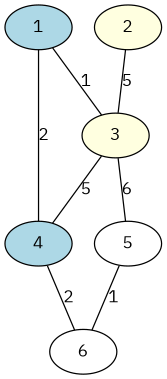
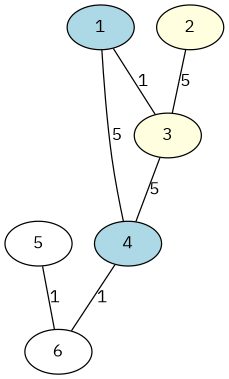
edge "1" -- "4": label "2" -> "5"
edge "3" -- "5": removed, label "6"
edge "4" -- "6": label "2" -> "1"
